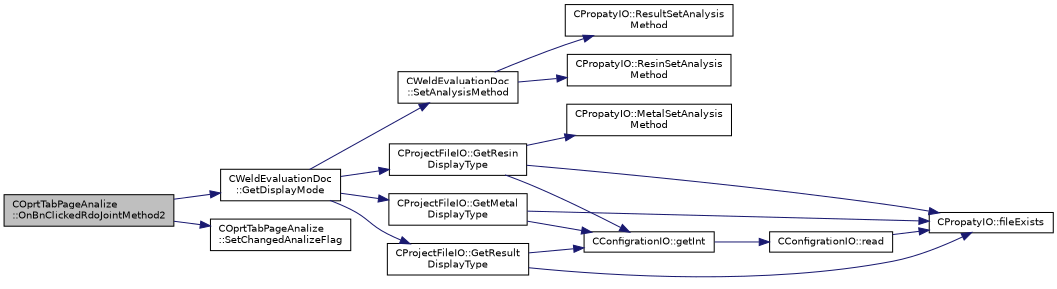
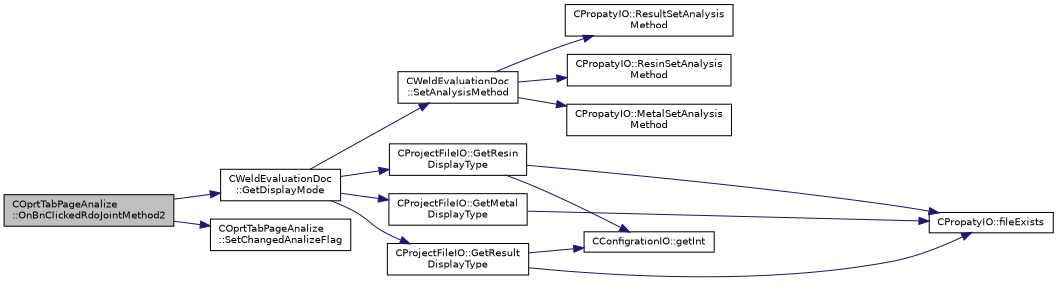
edge "CProjectFileIO::GetResin DisplayType" -> "CPropatyIO::MetalSetAnalysis Method": now "CWeldEvaluationDoc ::SetAnalysisMethod" -> "CPropatyIO::MetalSetAnalysis Method"
edge "CProjectFileIO::GetMetal DisplayType" -> "CConfigrationIO::getInt": removed
node "CConfigrationIO::read": removed
